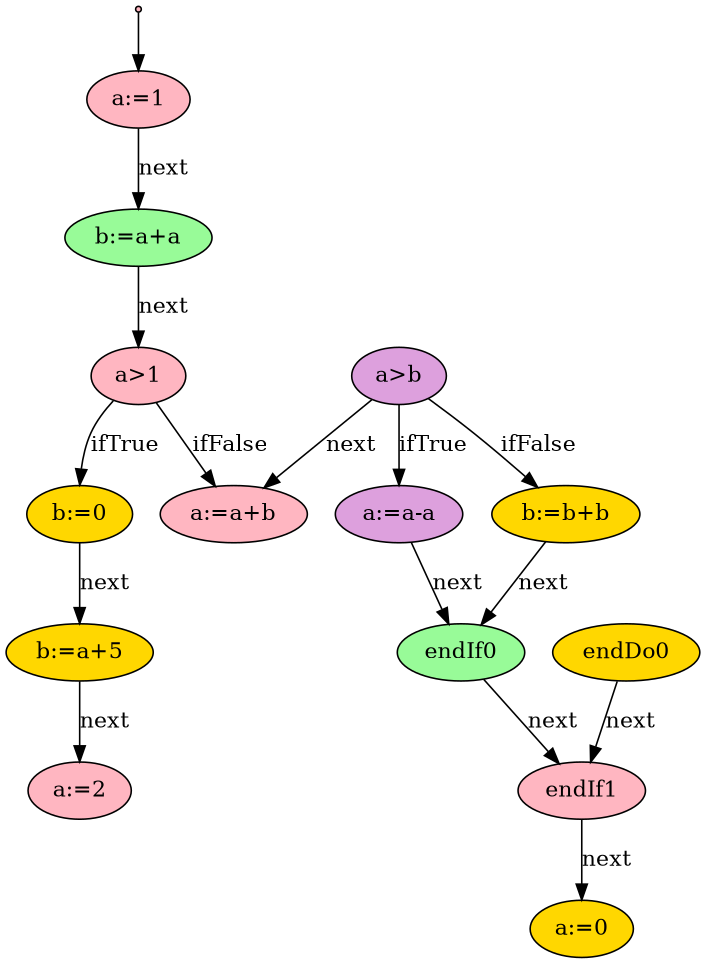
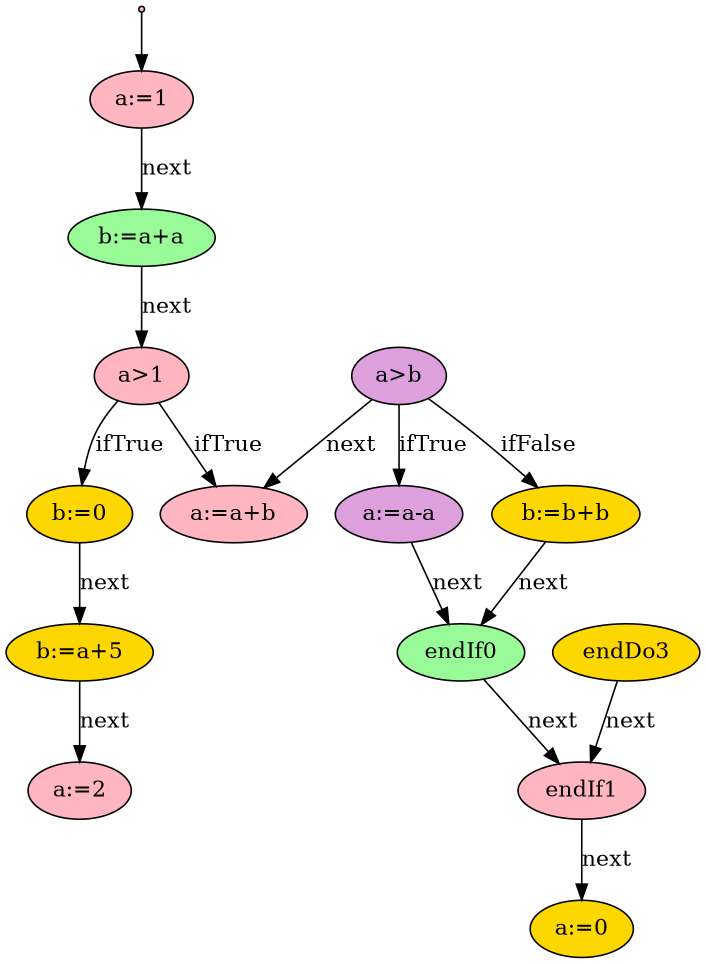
edge "a>1" -> "a:=a+b": label "ifFalse" -> "ifTrue"
node "endDo0": label "endDo0" -> "endDo3"
